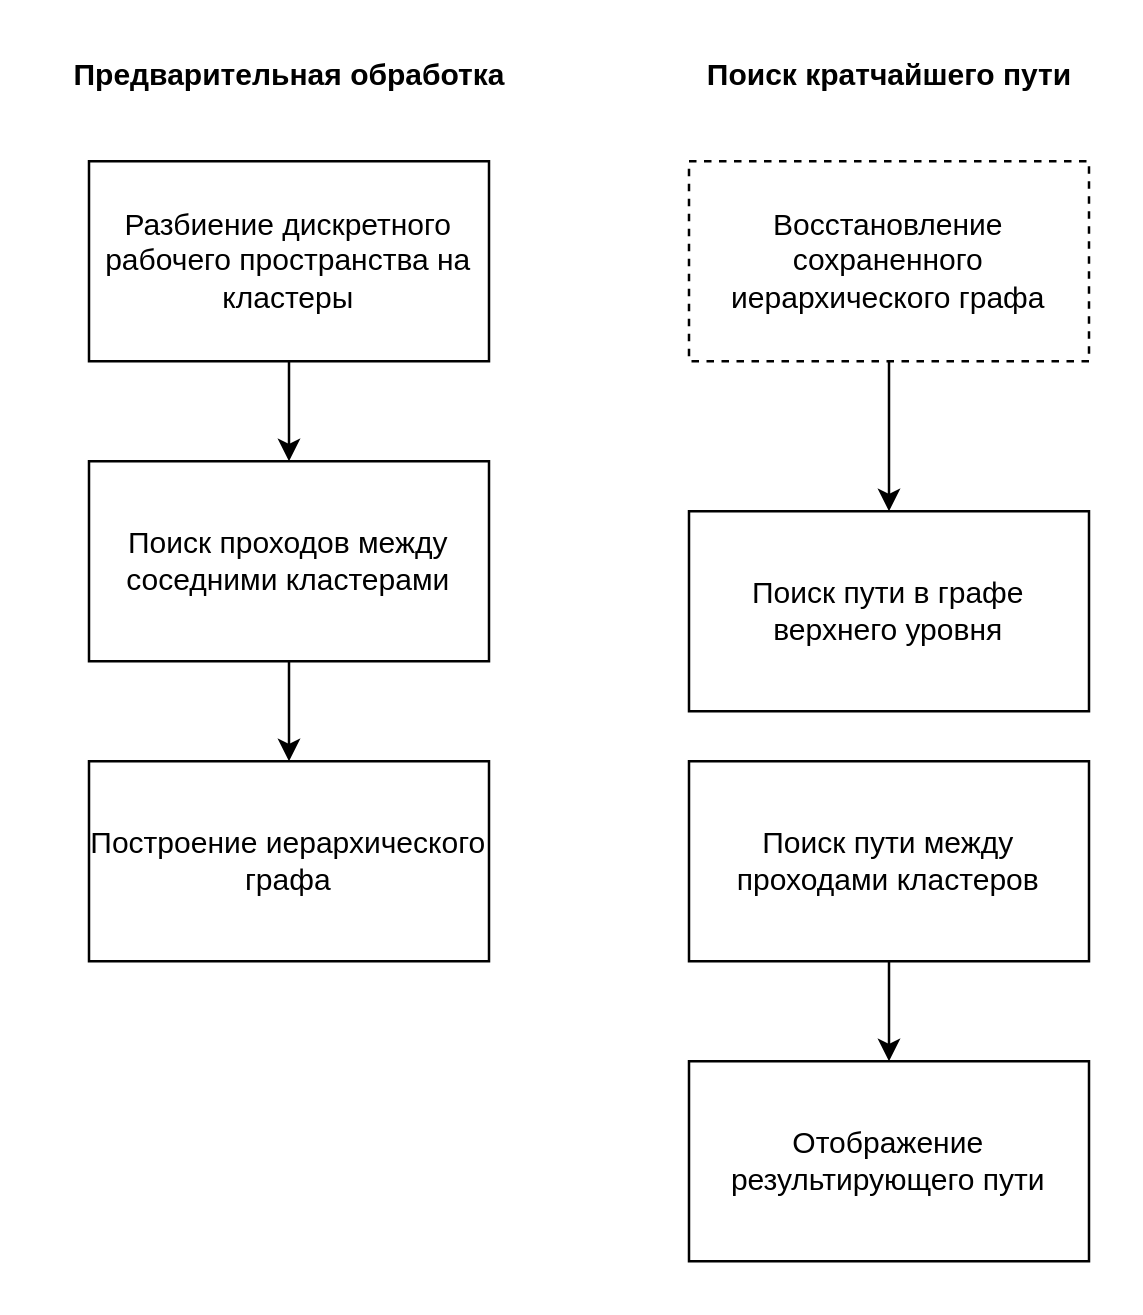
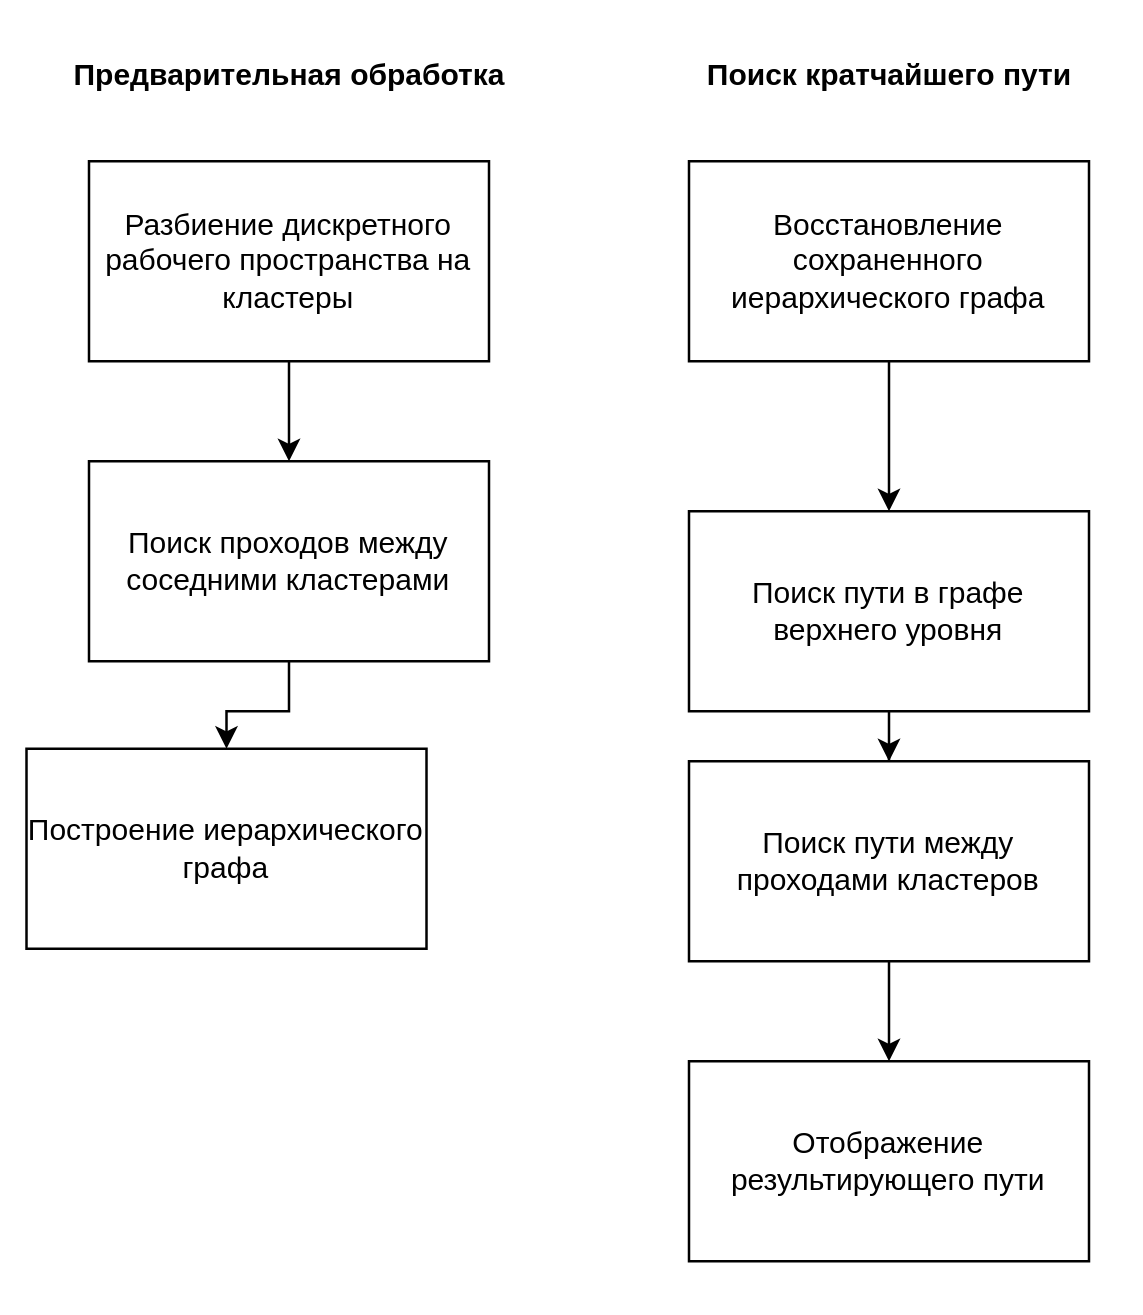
node "Восстановление сохраненного иерархического графа": style dashed -> solid
edge "Поиск пути в графе верхнего уровня" -> "Поиск пути между проходами кластеров": added
node "Построение иерархического графа": moved (289, 861) -> (226, 849)
